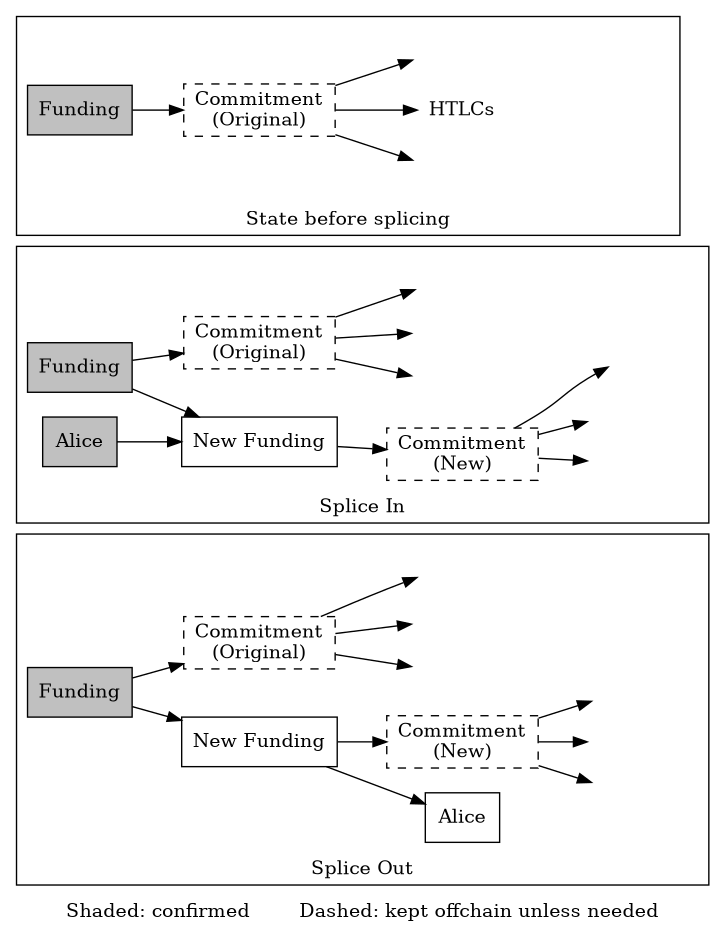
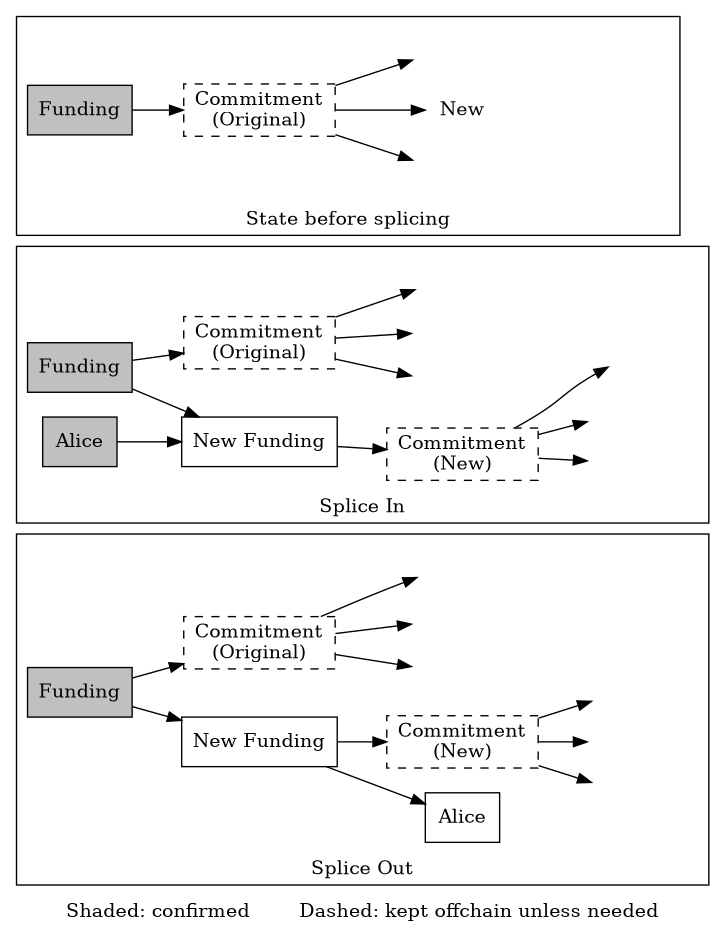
node "HTLCs": label "HTLCs" -> "New"
